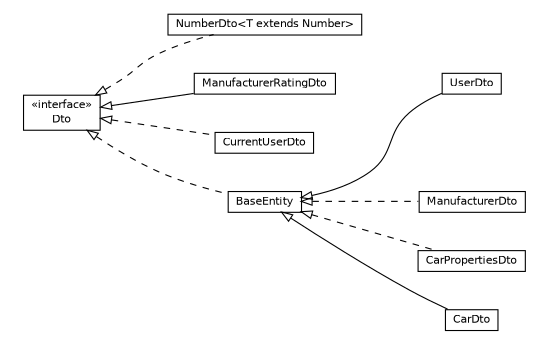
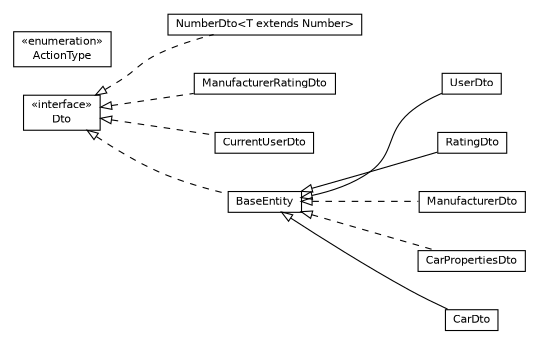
node "ActionType": added
edge "ManufacturerRatingDto" -> "Dto": style solid -> dashed
node "RatingDto": added
